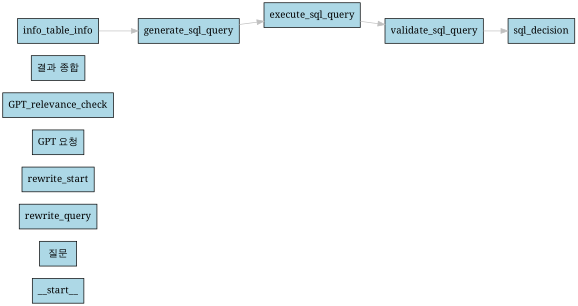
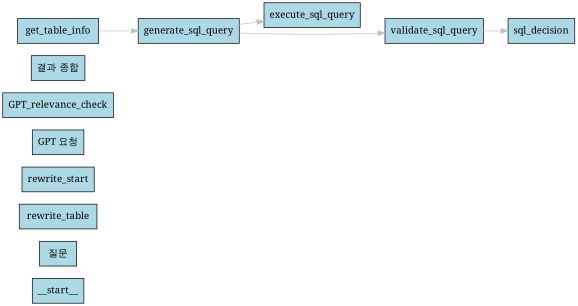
edge "execute_sql_query" -> "validate_sql_query": now "generate_sql_query" -> "validate_sql_query"
node "info_table_info": label "info_table_info" -> "get_table_info"
node "rewrite_query": label "rewrite_query" -> "rewrite_table"
